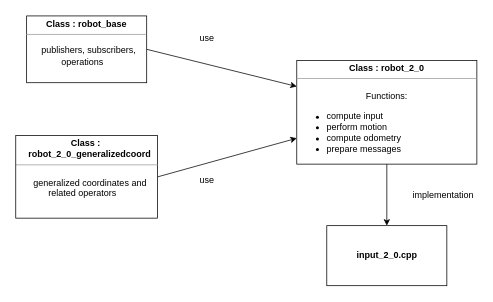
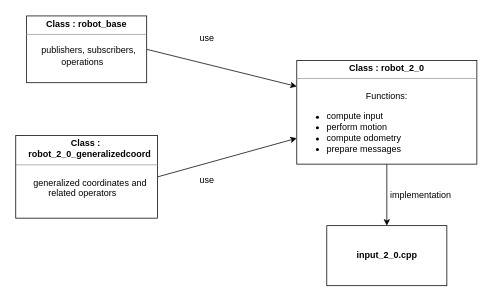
node "implementation": moved (443, 195) -> (420, 195)
